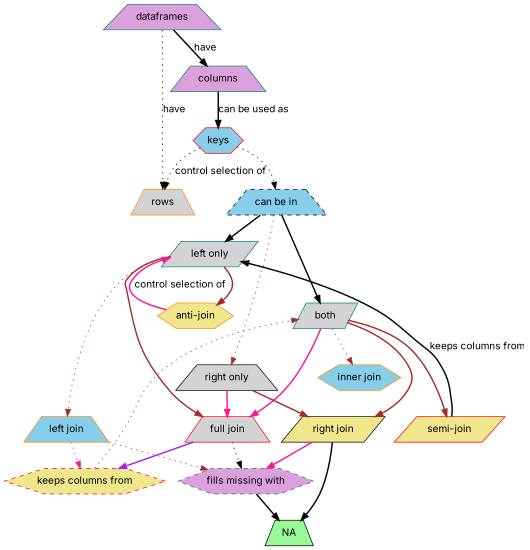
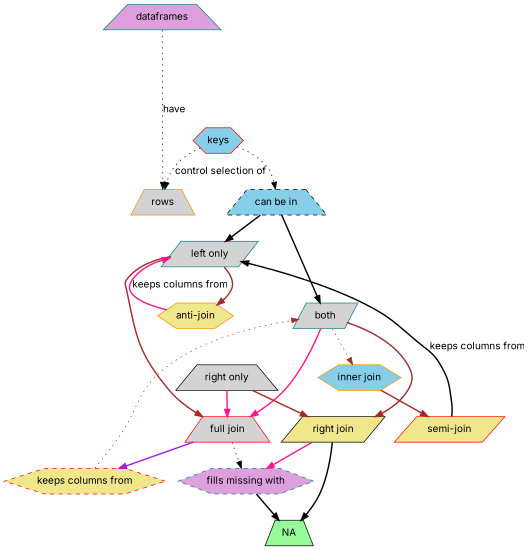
node "columns": removed
edge "anti-join" -> "left only": label "control selection of" -> "keeps columns from"
edge "can be in" -> "right only": removed
edge "both" -> "semi-join": now "inner join" -> "semi-join"
node "left join": removed
